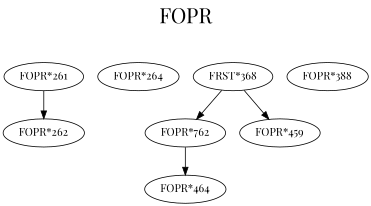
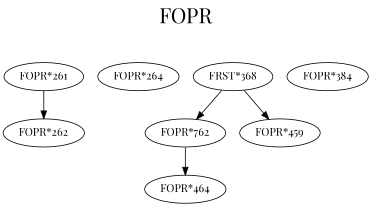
node "FOPR*388": label "FOPR*388" -> "FOPR*384"
